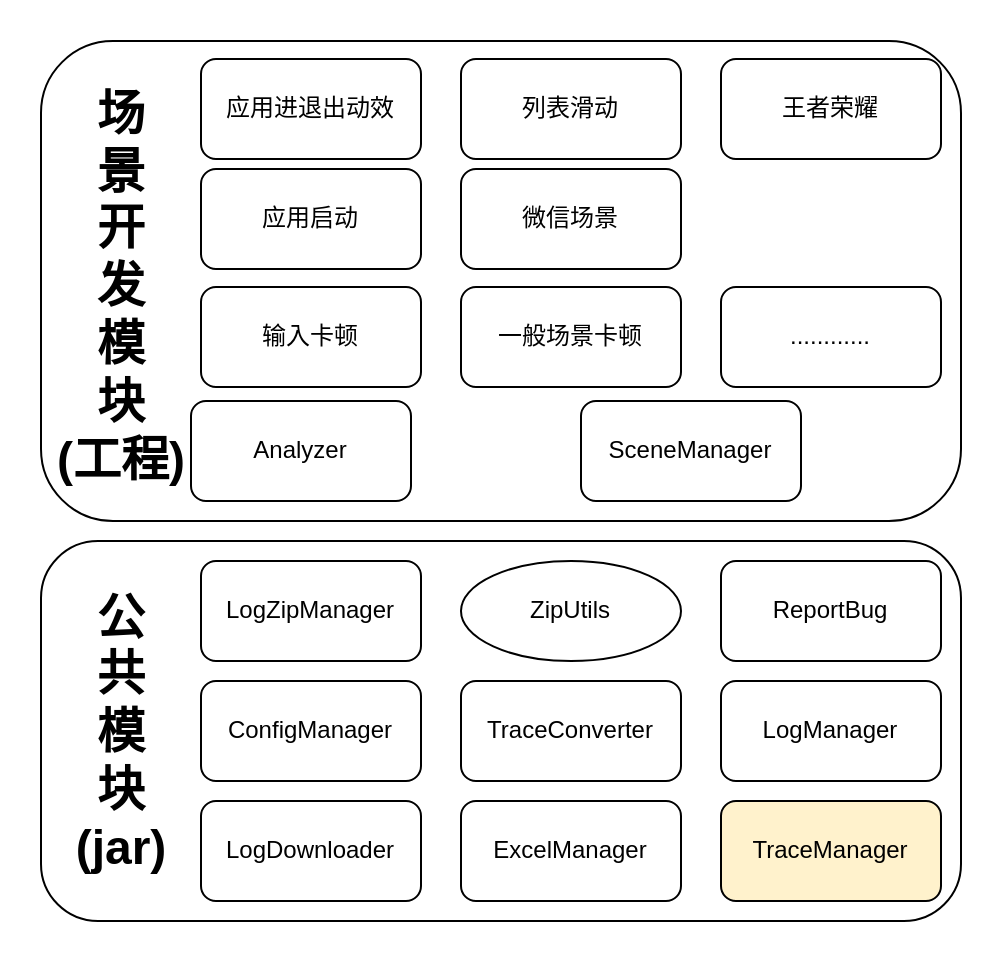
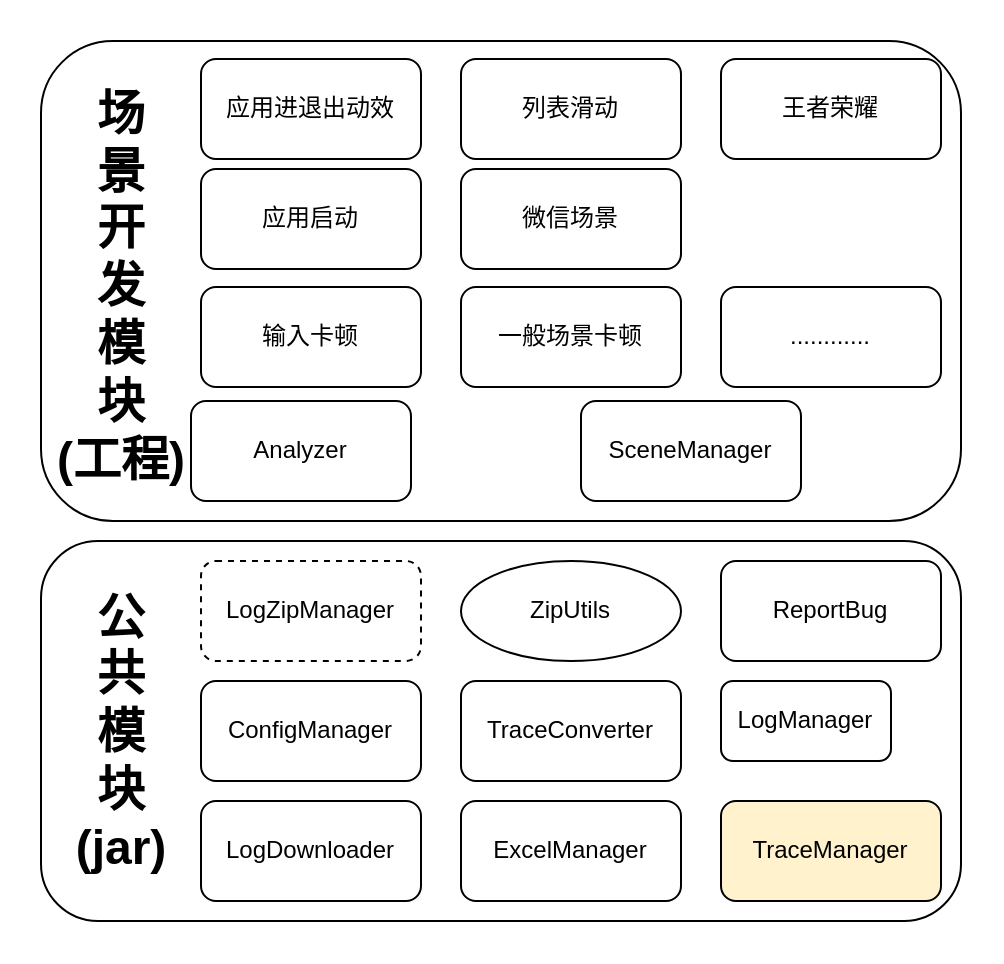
node "LogZipManager": style solid -> dashed
node "LogManager": size 220x100 -> 170x80
